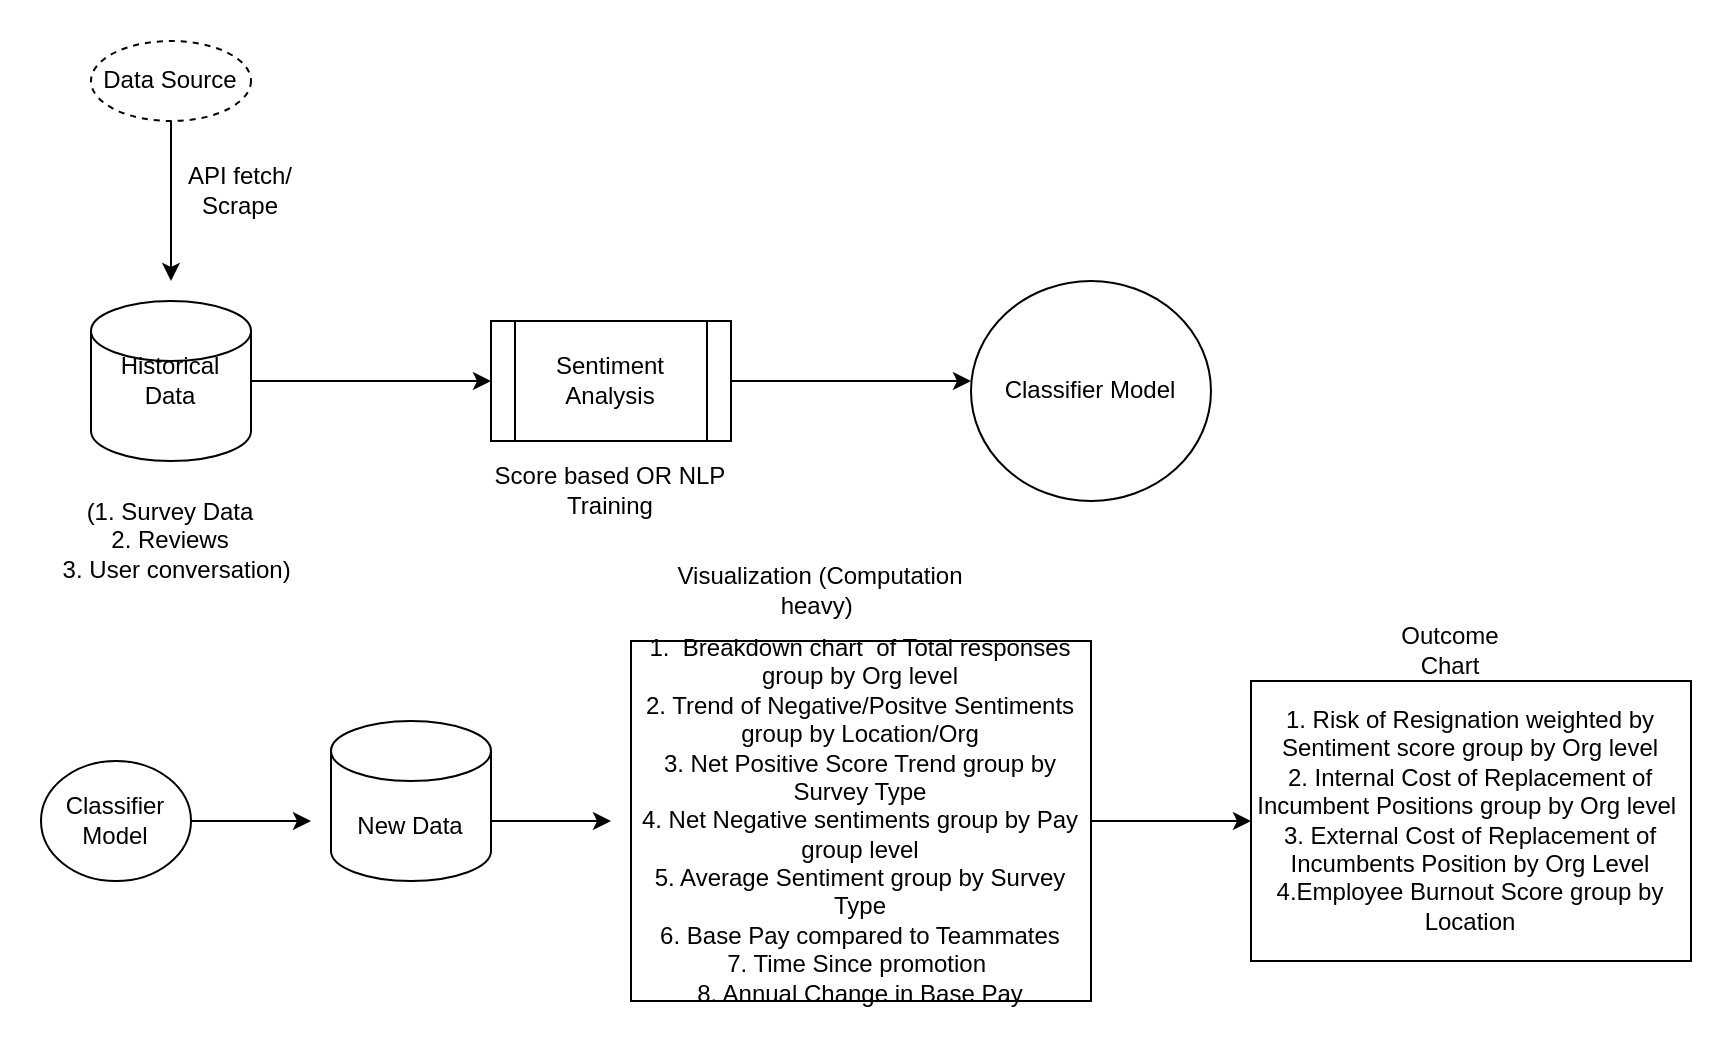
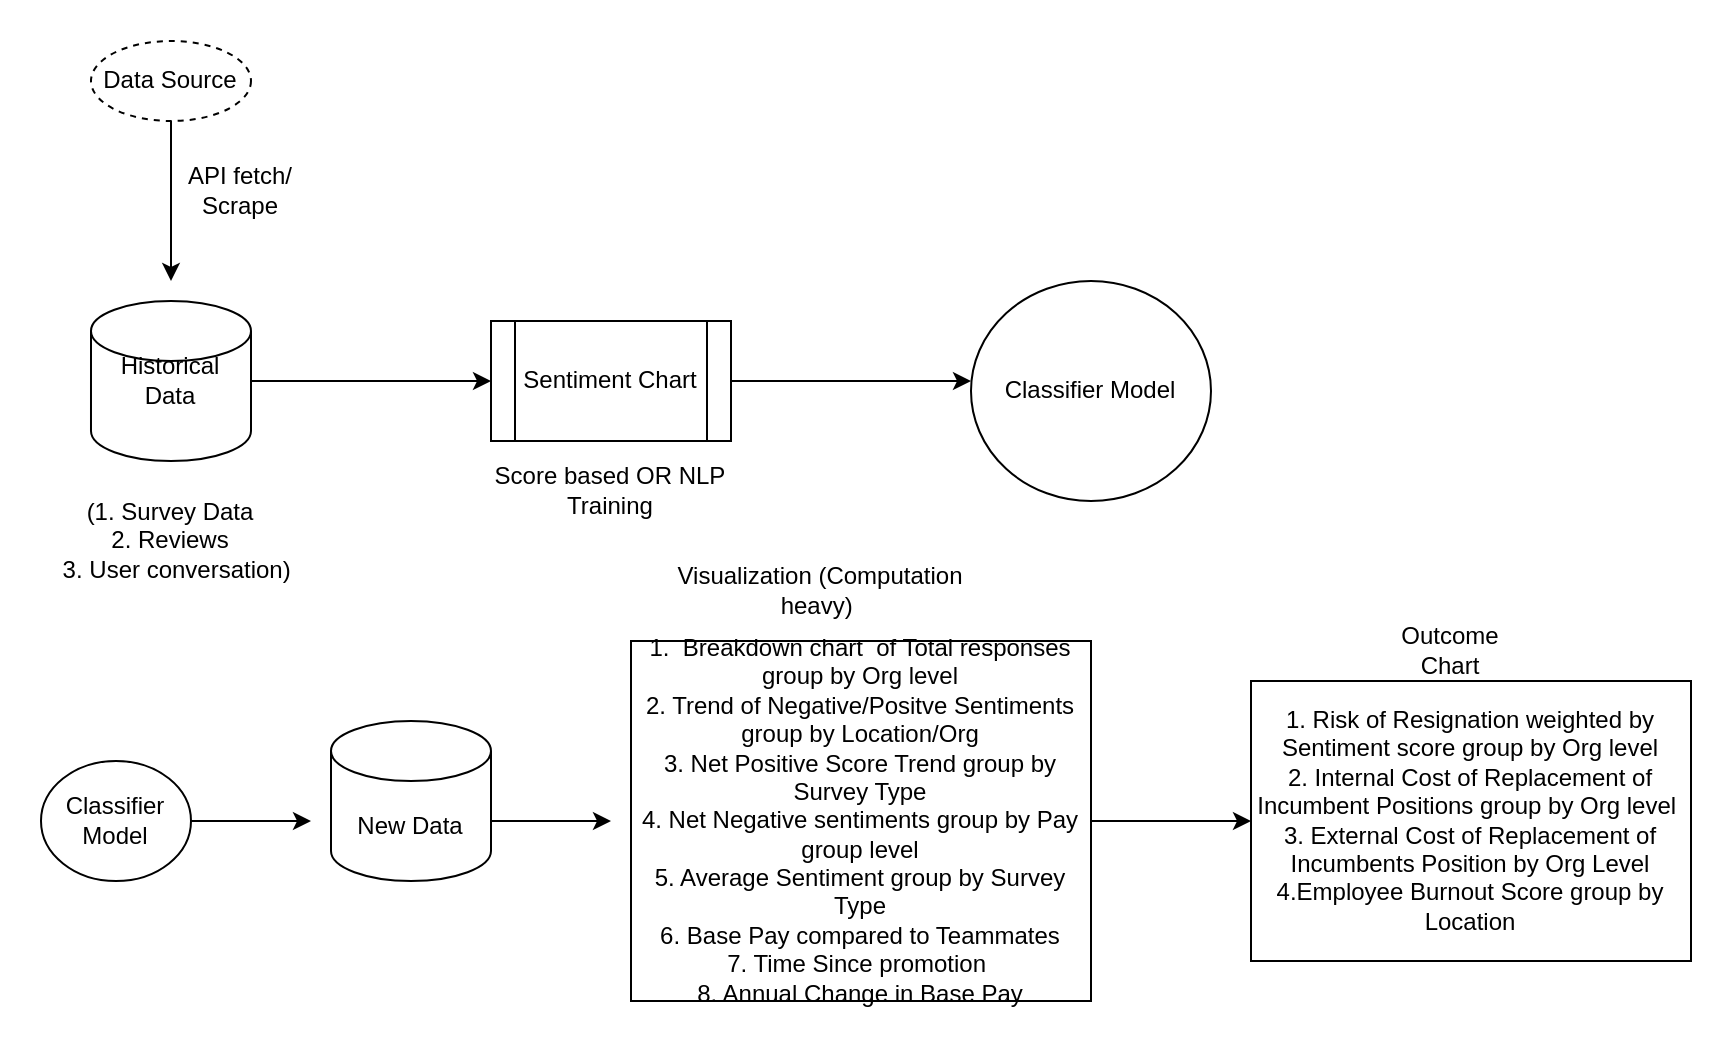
node "Sentiment Analysis": label "Sentiment Analysis" -> "Sentiment Chart"
